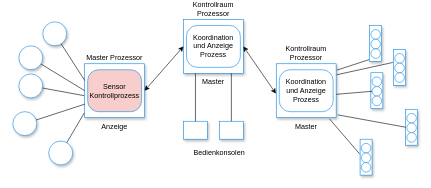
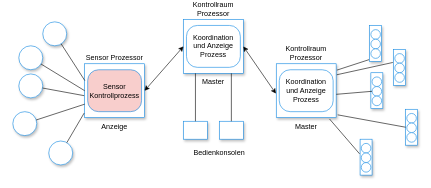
node "Master Prozessor": label "Master Prozessor" -> "Sensor Prozessor"
